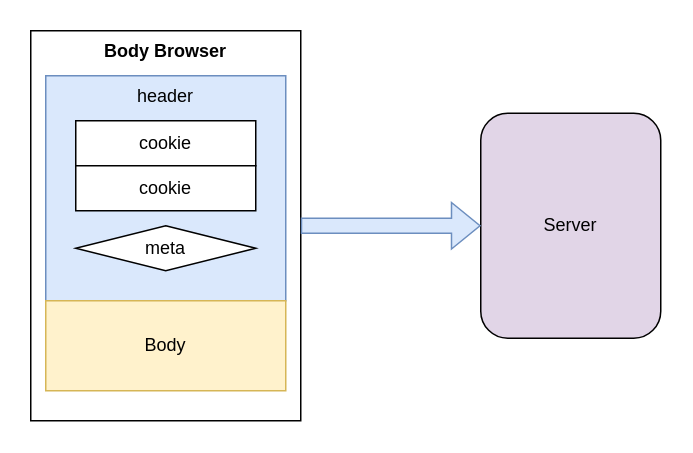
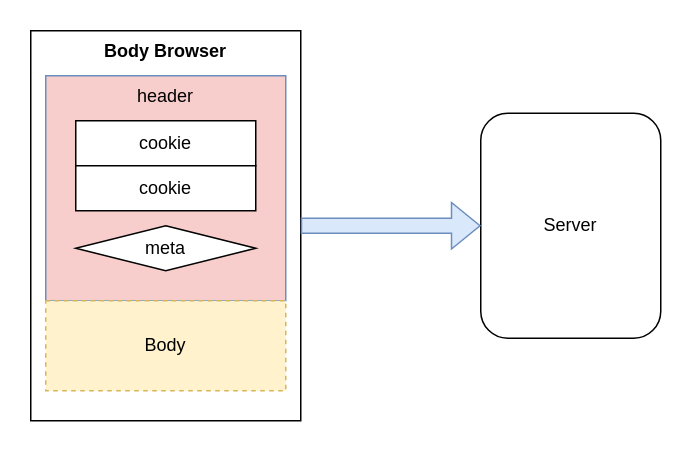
node "header": fillcolor #dae8fc -> #f8cecc
node "Server": fillcolor #e1d5e7 -> #ffffff
node "Body": style solid -> dashed
